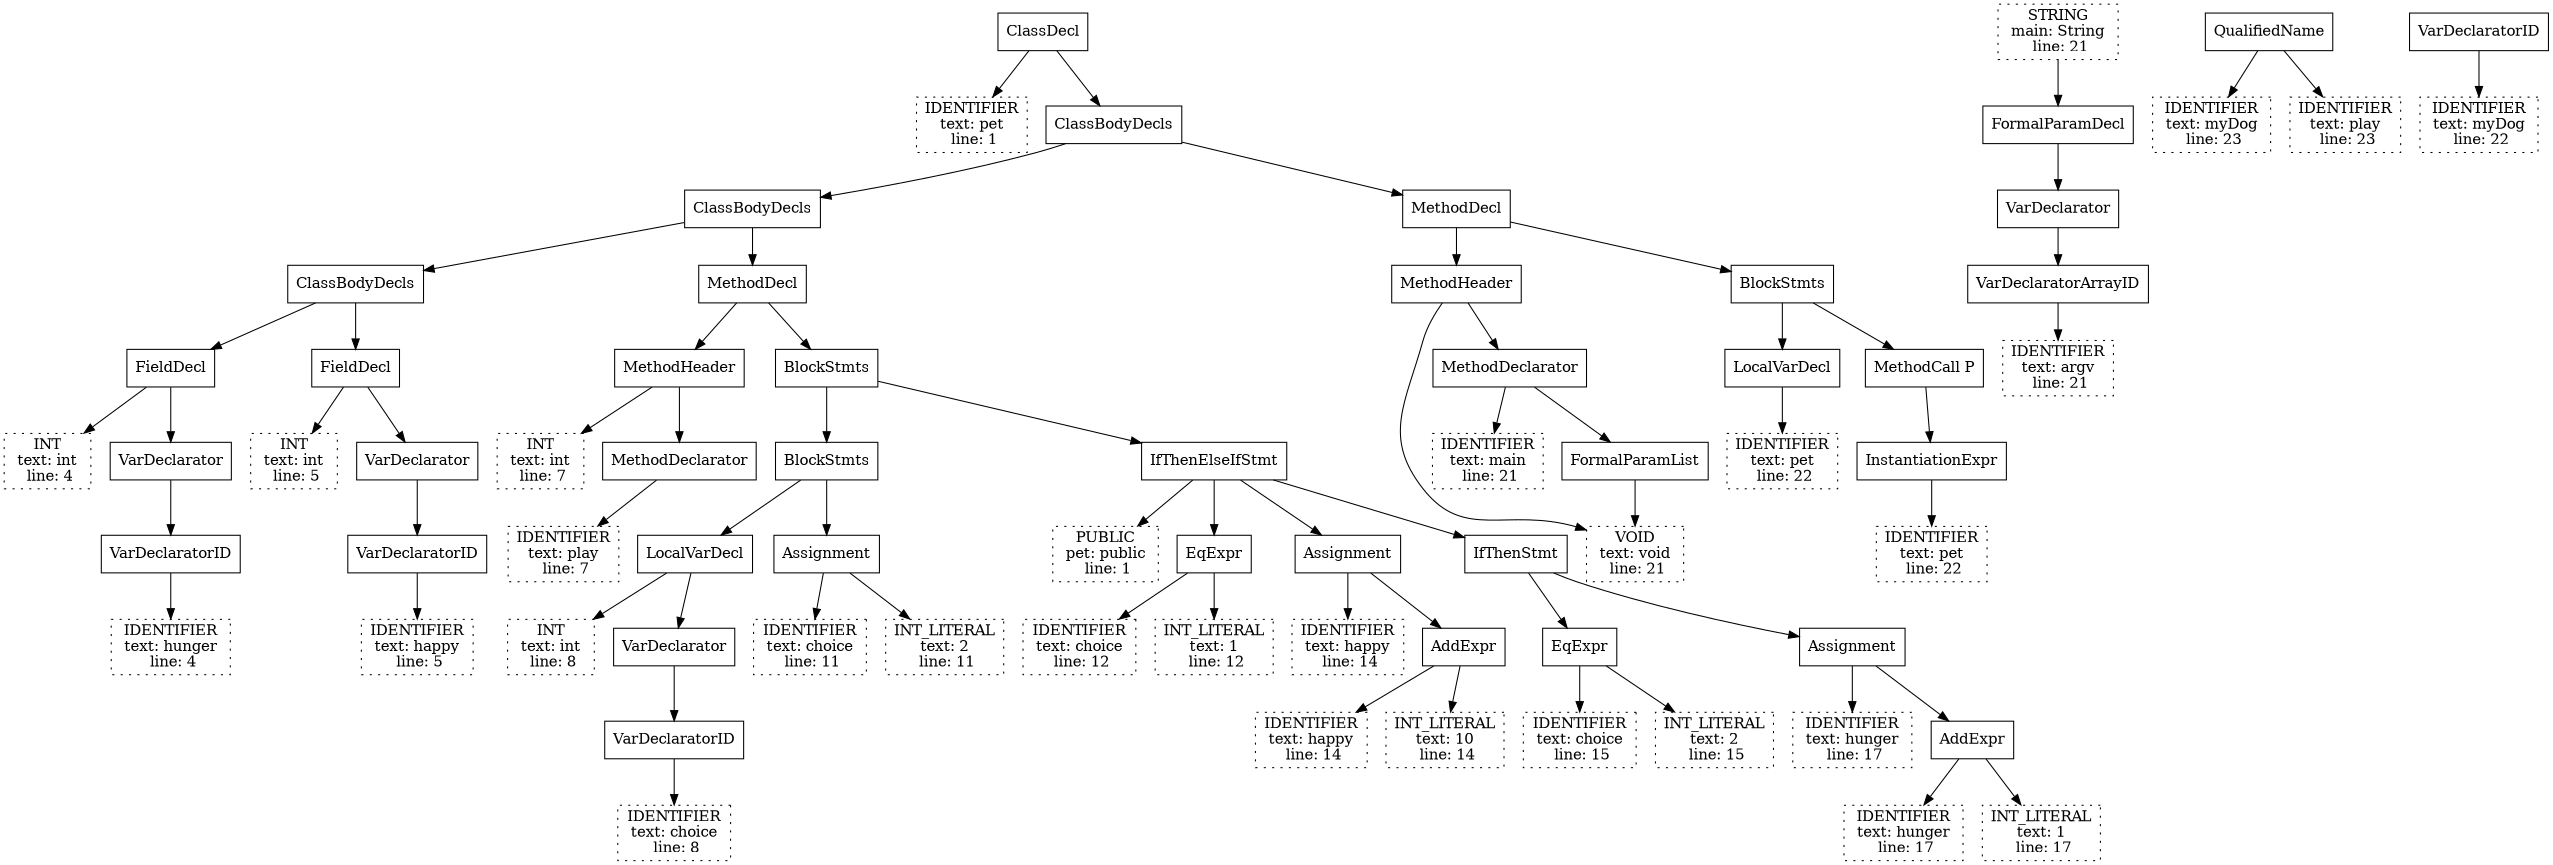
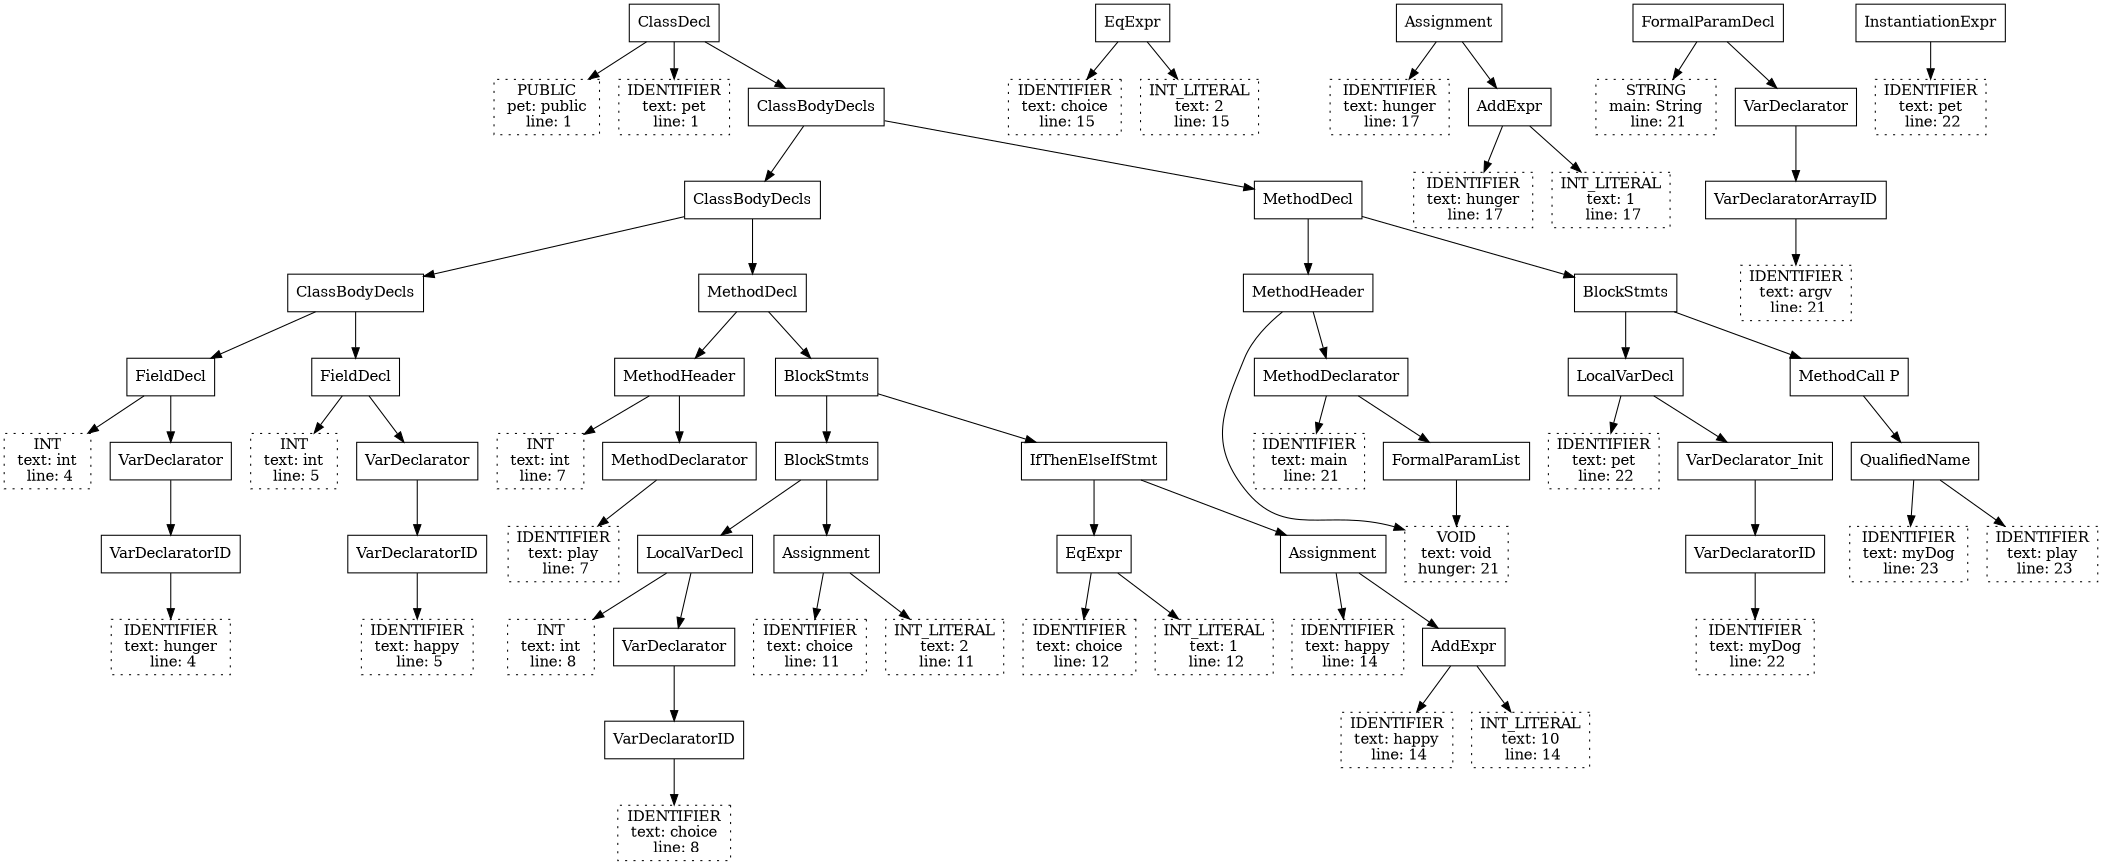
edge "STRING" -> "FormalParamDecl": reversed
edge "MethodCall P" -> "InstantiationExpr": now "MethodCall P" -> "QualifiedName"
node "VarDeclarator_Init": added
edge "IfThenElseIfStmt" -> "PUBLIC": now "ClassDecl" -> "PUBLIC"
node "IfThenStmt": removed
node "VOID": text "line: 21" -> "hunger: 21"
